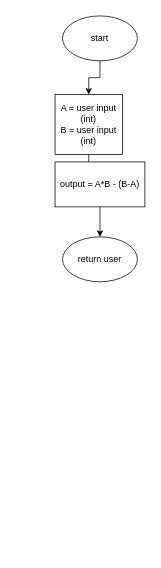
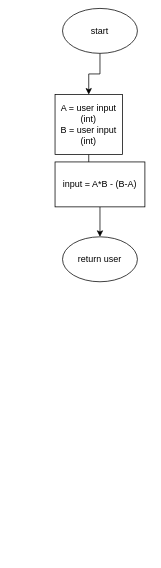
node "start": moved (100, 38) -> (100, 30)
node "output = A*B - (B-A)": label "output = A*B - (B-A)" -> "input = A*B - (B-A)"
